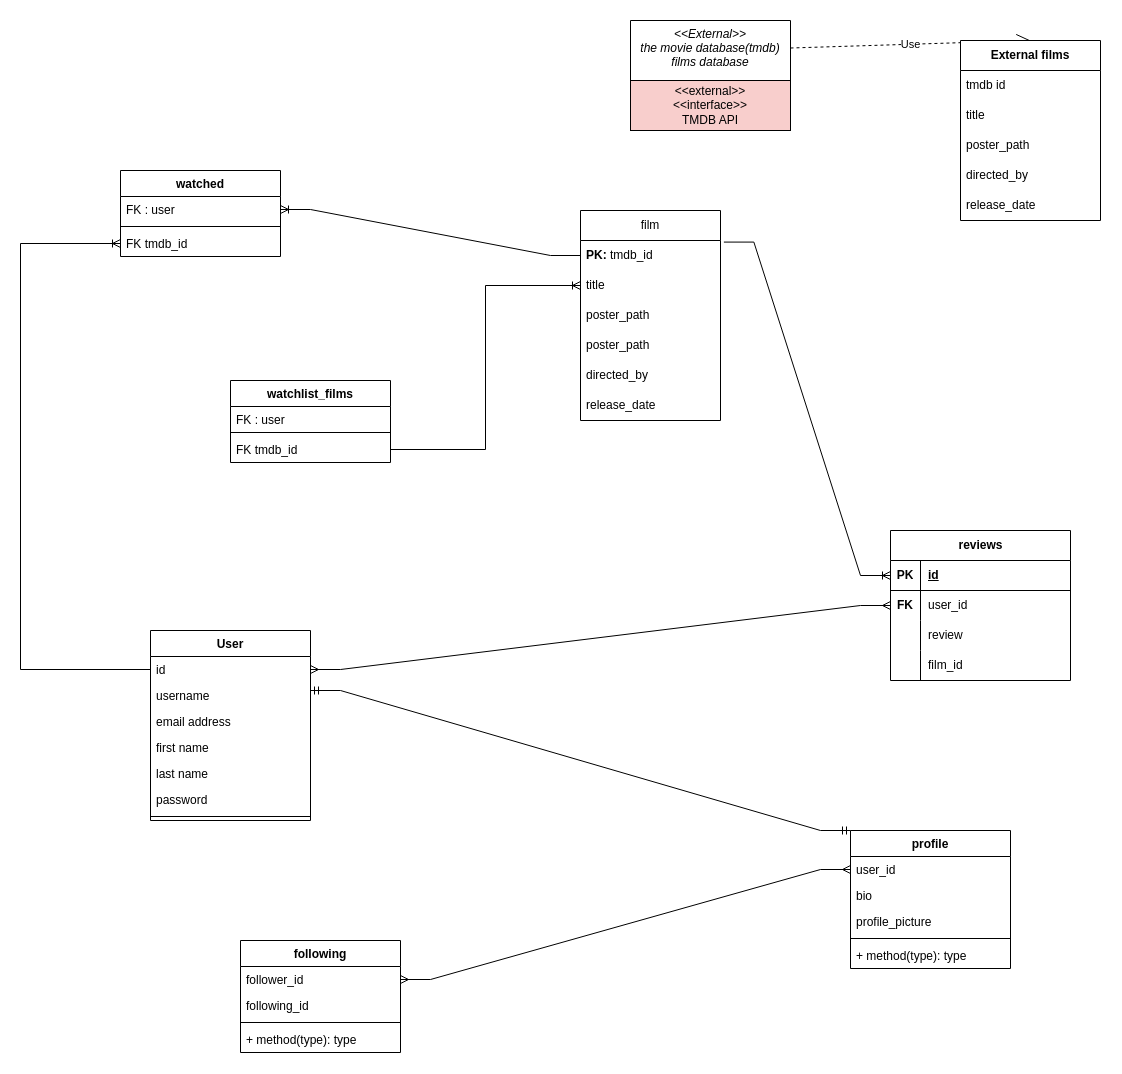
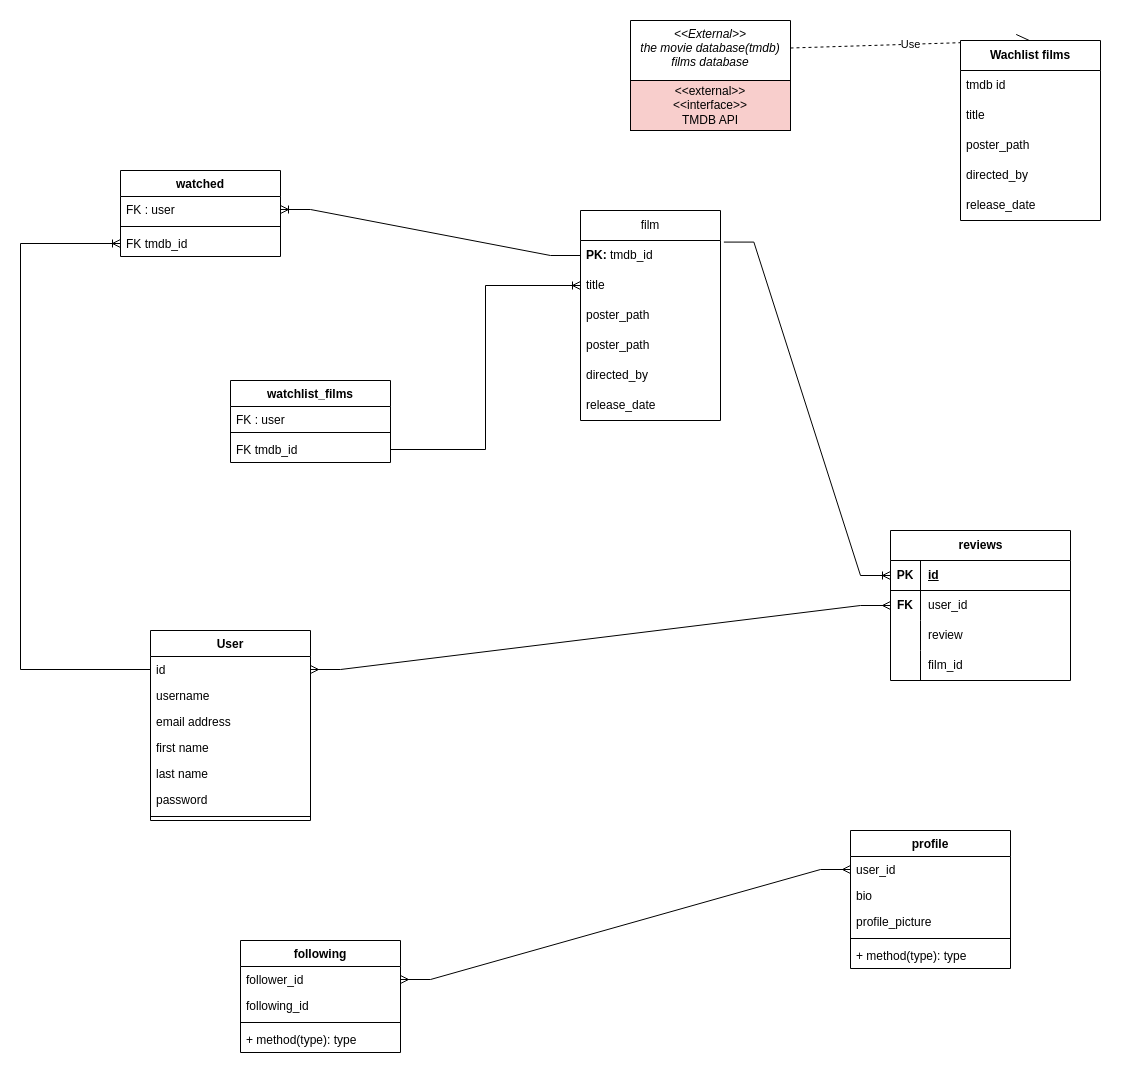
node "External films": label "External films" -> "Wachlist films"
edge "username" -- "profile": removed
